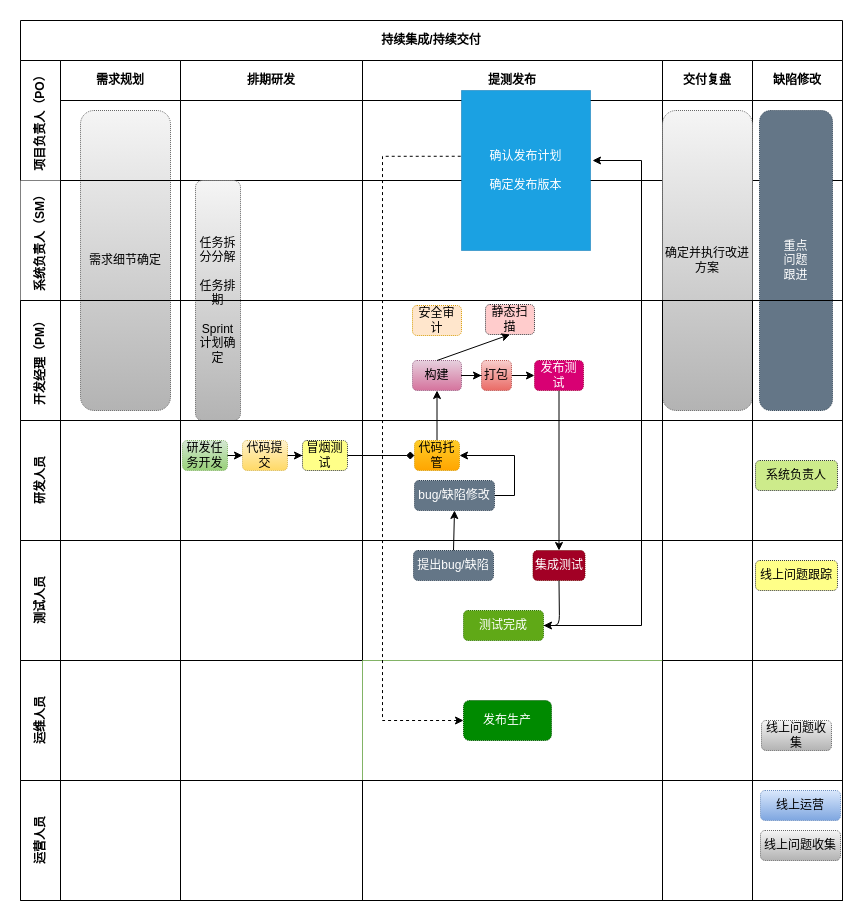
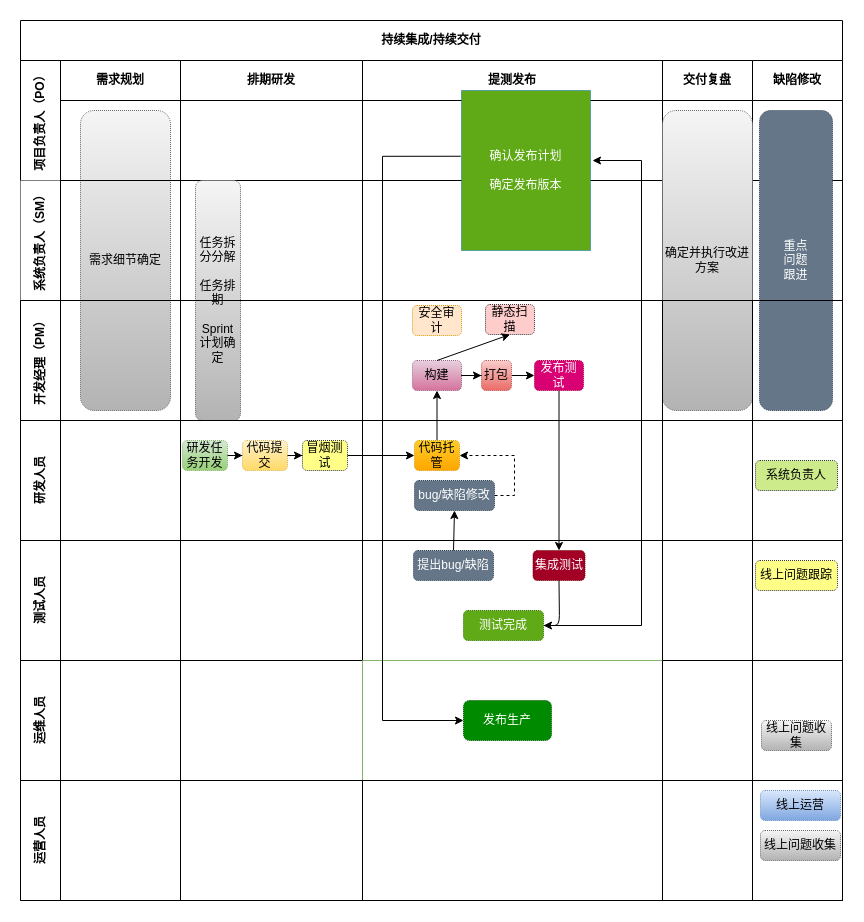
node "确认发布计划 确定发布版本": fillcolor #1ba1e2 -> #60a917
edge "确认发布计划 确定发布版本" -> "发布生产": style dashed -> solid
edge "冒烟测试" -> "代码托管": arrowhead diamond -> classic
edge "bug/缺陷修改" -> "代码托管": style solid -> dashed
